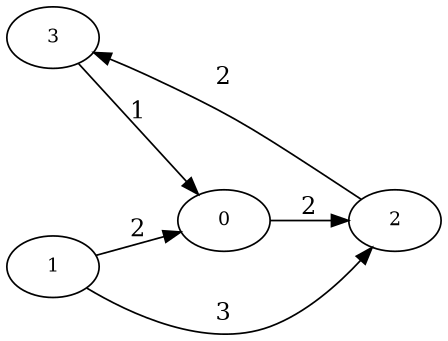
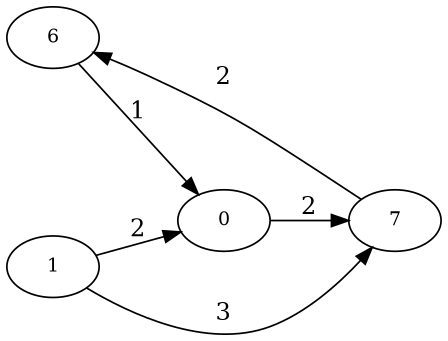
node "3": label "3" -> "6"
node "2": label "2" -> "7"
